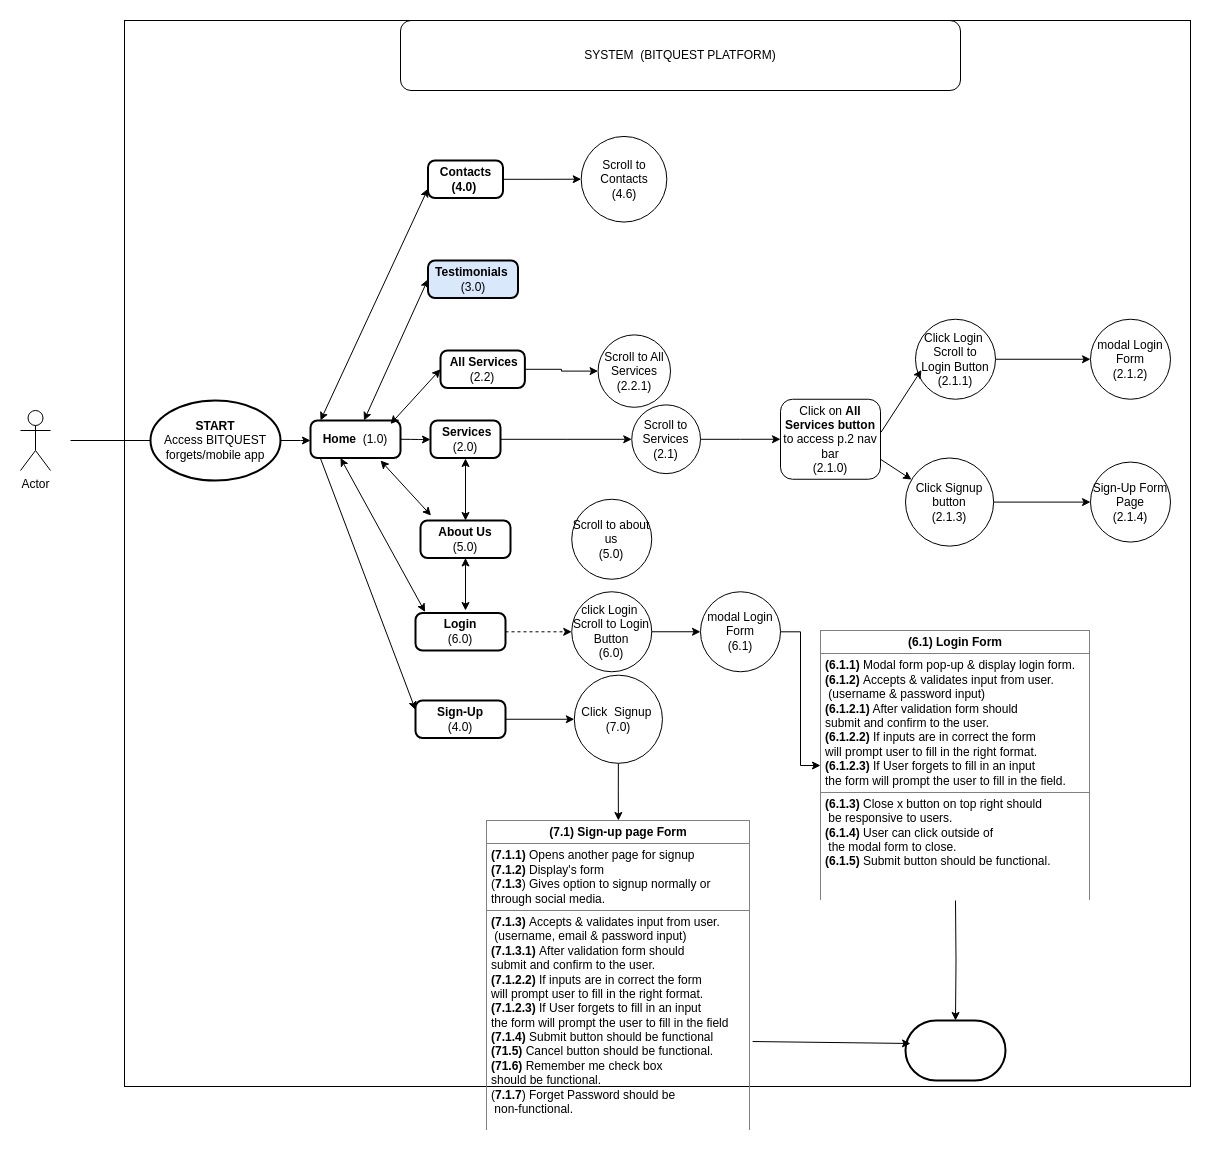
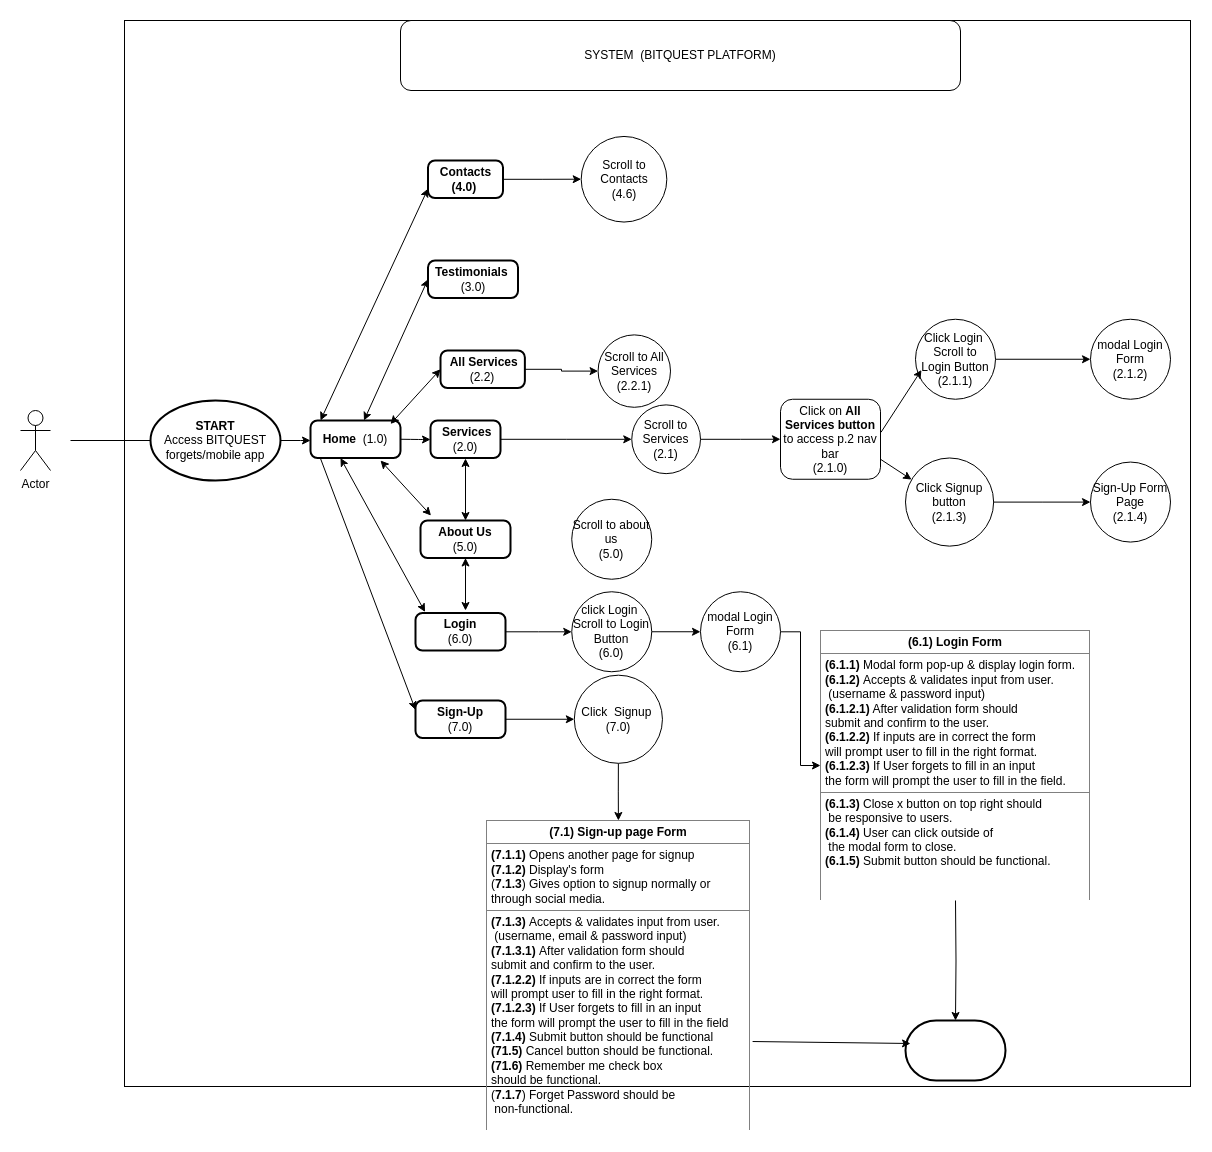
node "Testimonials (3.0)": fillcolor #dae8fc -> #ffffff
edge "Login (6.0)" -> "click Login Scroll to Login Button (6.0)": style dashed -> solid
node "Sign-Up (4.0)": label "Sign-Up (4.0)" -> "Sign-Up (7.0)"
